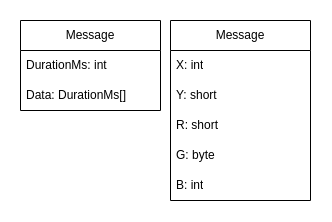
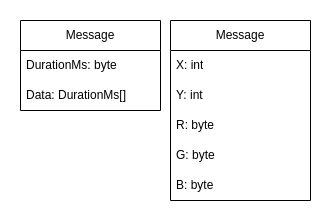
node "DurationMs: int": label "DurationMs: int" -> "DurationMs: byte"
node "Y: short": label "Y: short" -> "Y: int"
node "R: short": label "R: short" -> "R: byte"
node "B: int": label "B: int" -> "B: byte"
